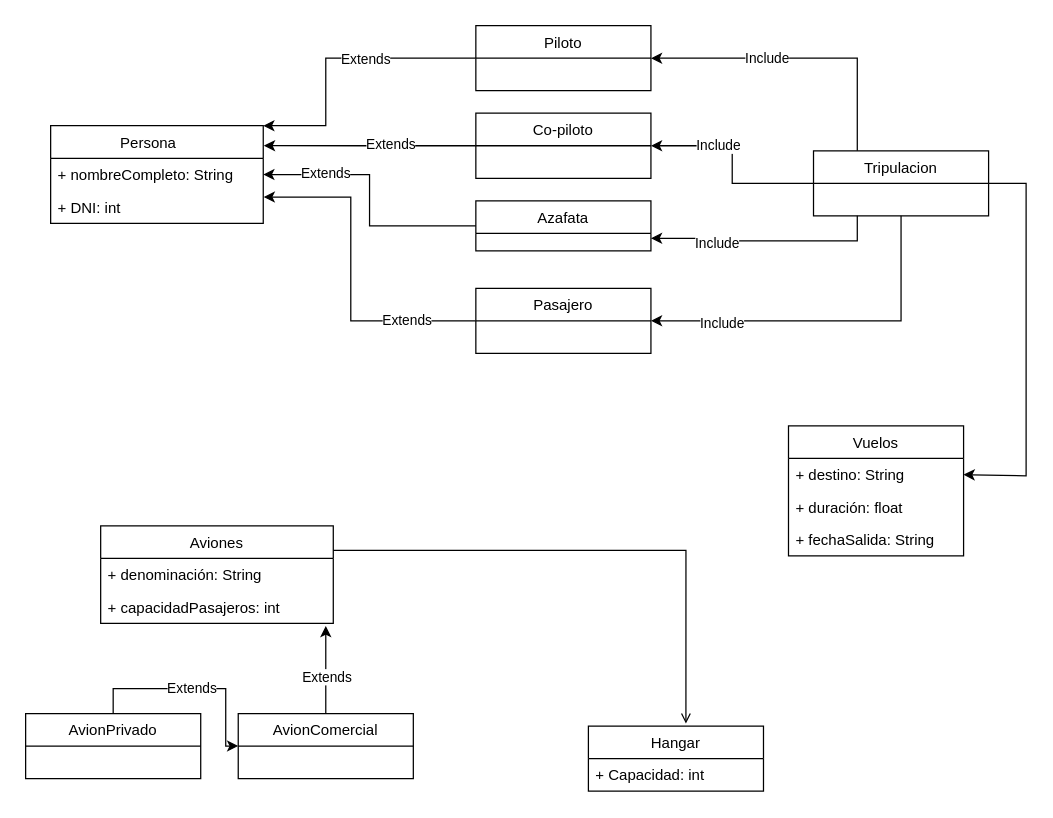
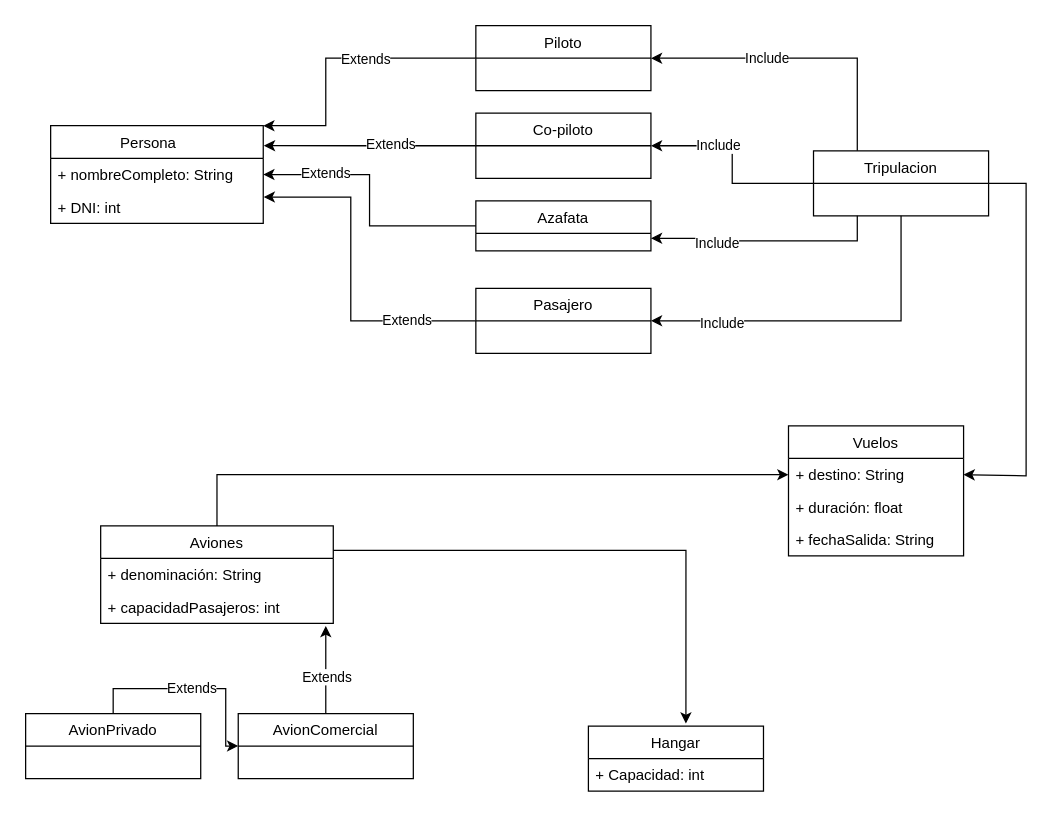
edge "Aviones" -> "+ destino: String": added
edge "Aviones" -> "Hangar": arrowhead open -> classic
